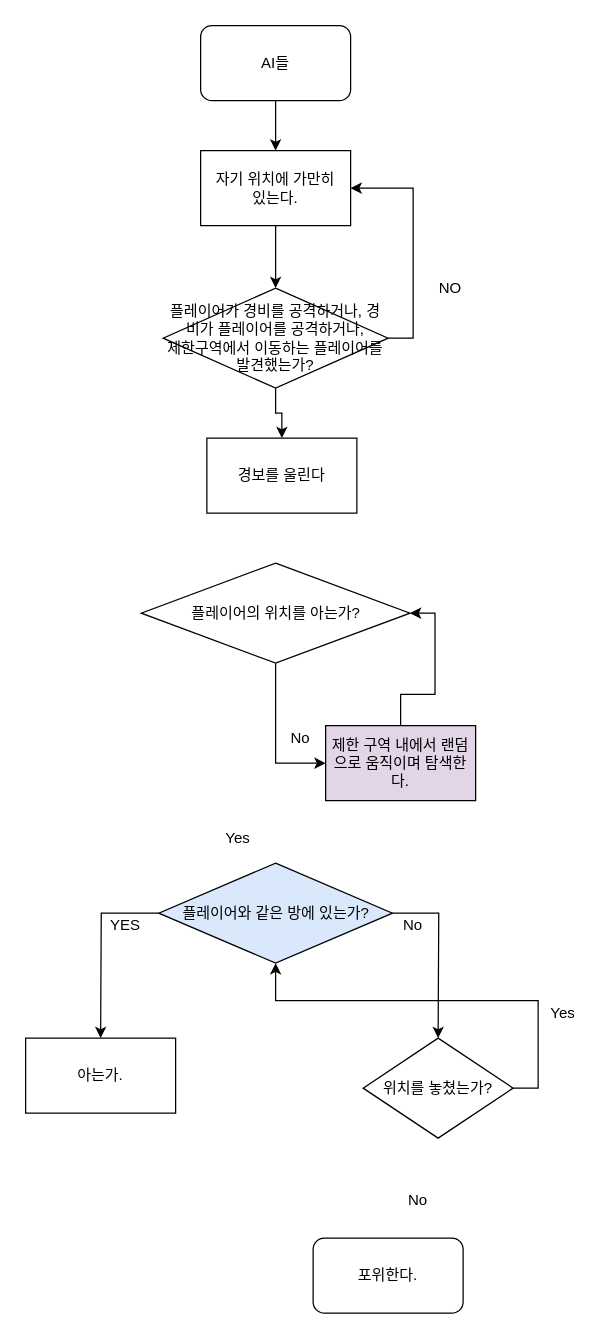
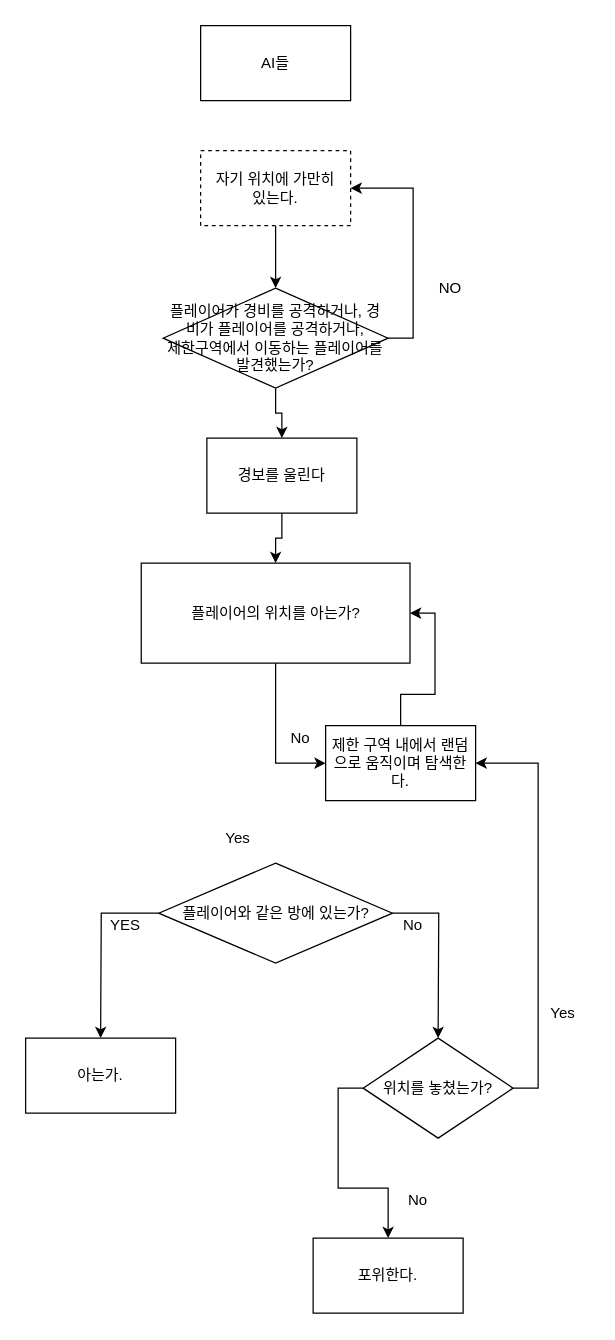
node "AI들": shape rounded rectangle -> rectangle
edge "AI들" -> "자기 위치에 가만히 있는다.": removed
node "자기 위치에 가만히 있는다.": style solid -> dashed
edge "경보를 울린다" -> "플레이어의 위치를 아는가?": added
node "플레이어의 위치를 아는가?": shape diamond -> rectangle
node "제한 구역 내에서 랜덤으로 움직이며 탐색한다.": fillcolor #e1d5e7 -> #ffffff
node "플레이어와 같은 방에 있는가?": fillcolor #dae8fc -> #ffffff
edge "위치를 놓쳤는가?" -> "플레이어와 같은 방에 있는가?": now "위치를 놓쳤는가?" -> "제한 구역 내에서 랜덤으로 움직이며 탐색한다."
edge "위치를 놓쳤는가?" -> "포위한다.": added
node "포위한다.": shape rounded rectangle -> rectangle
